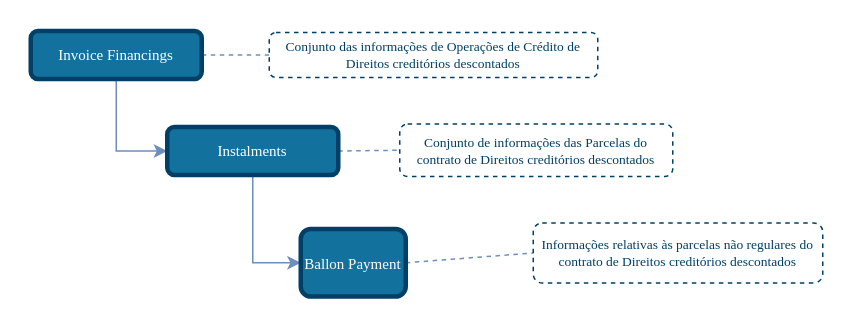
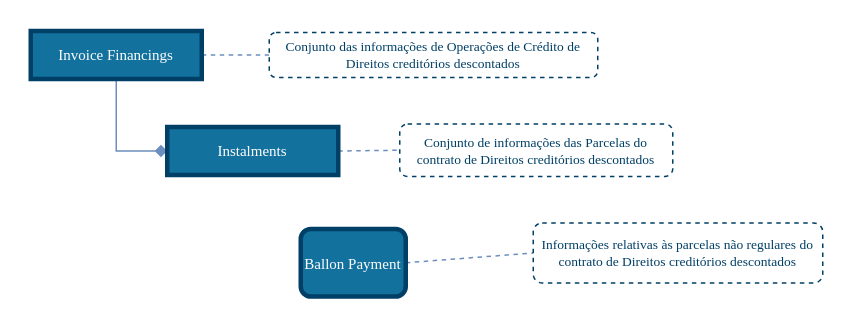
node "Invoice Financings": shape rounded rectangle -> rectangle
edge "Invoice Financings" -> "Instalments": arrowhead classic -> diamond
node "Instalments": shape rounded rectangle -> rectangle
edge "Instalments" -> "Ballon Payment": removed
